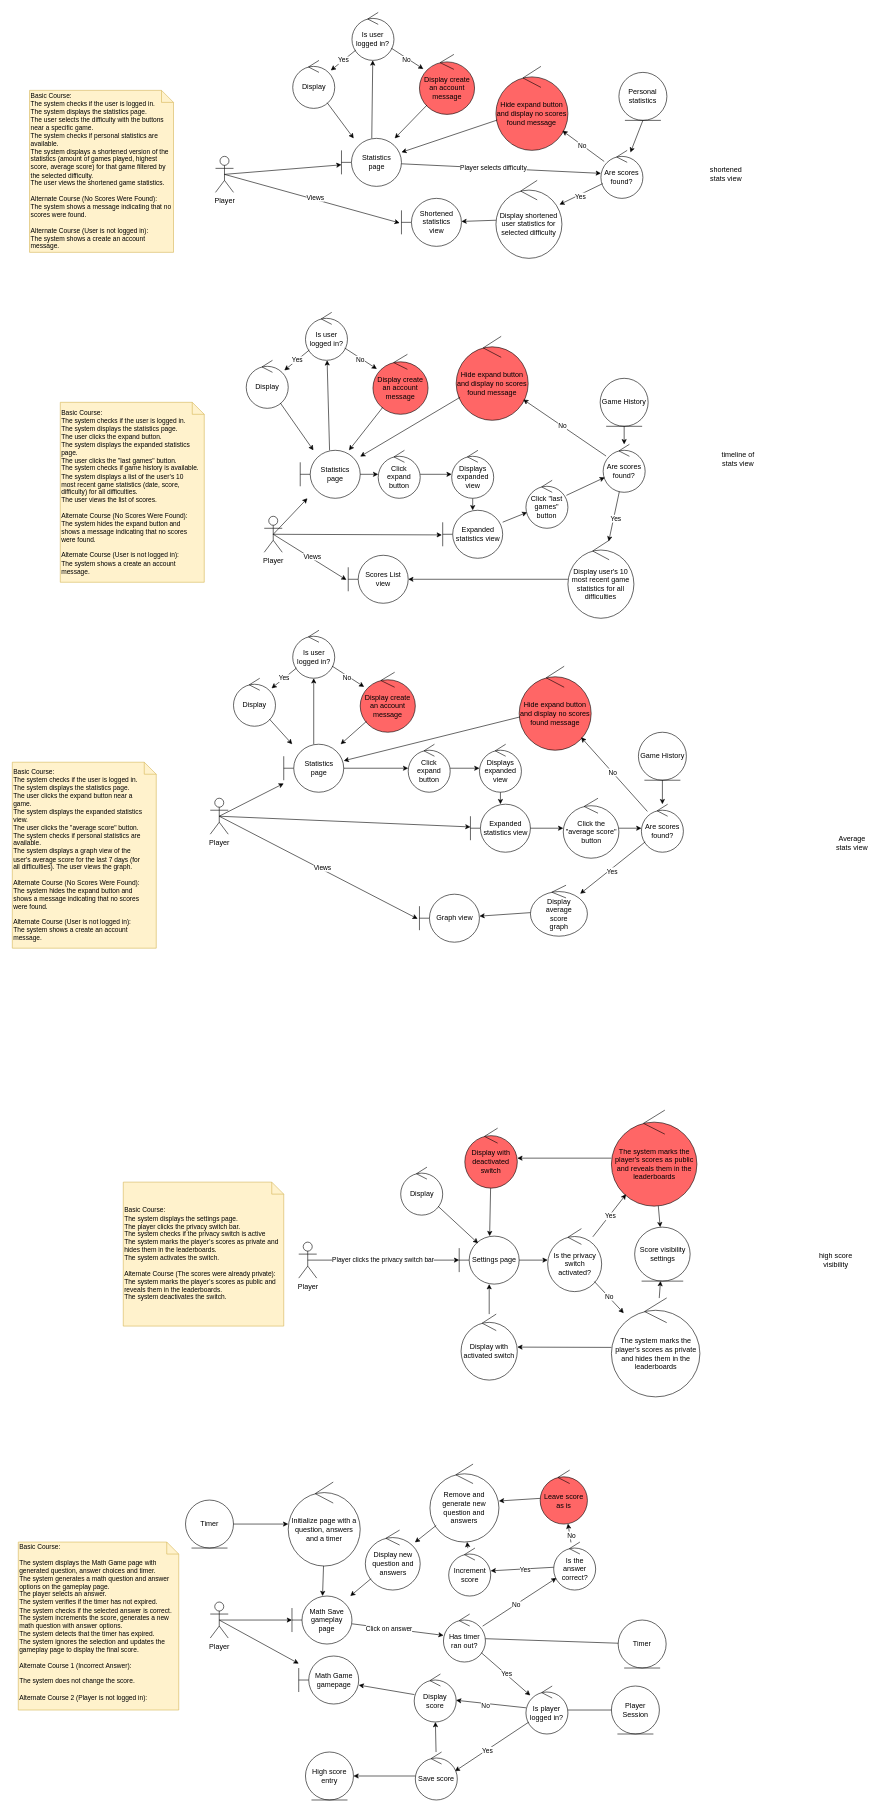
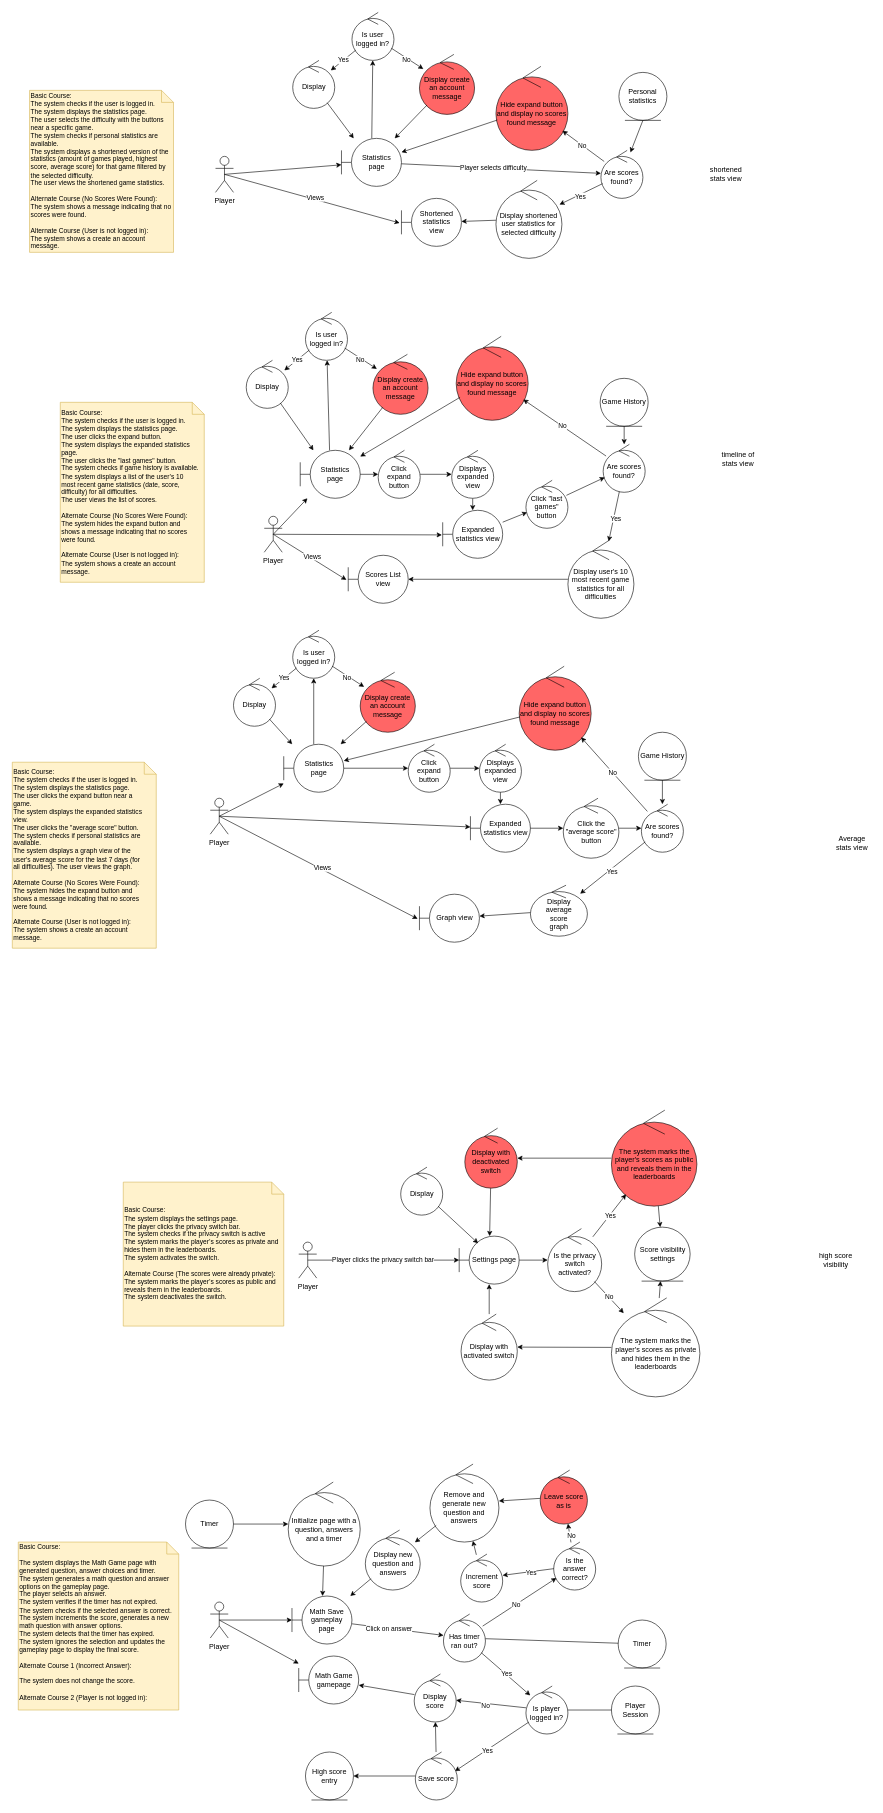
node "Increment score": moved (470, 1572) -> (482, 1578)
